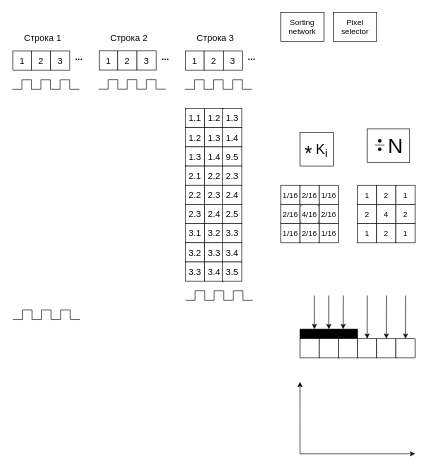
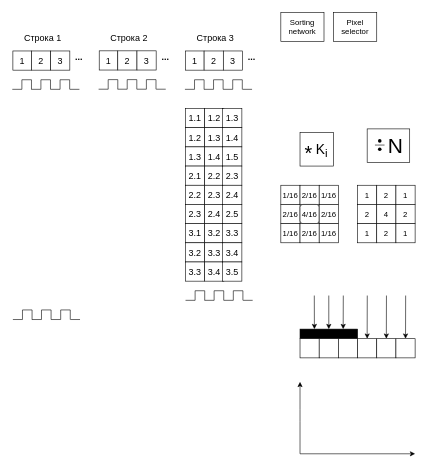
node "9.5": label "9.5" -> "1.5"
